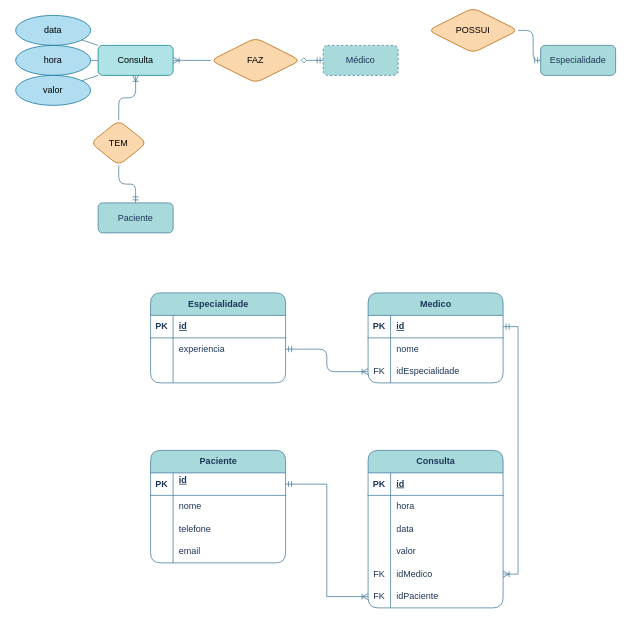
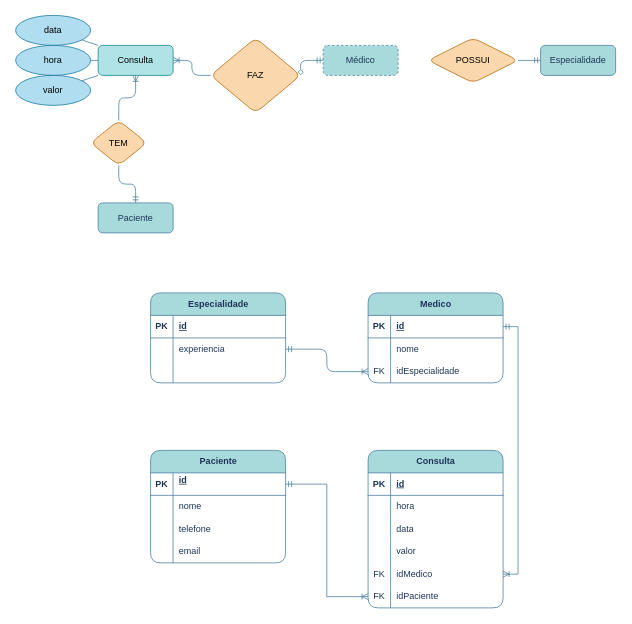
node "POSSUI": moved (473, 30) -> (473, 60)
node "FAZ": size 90x45 -> 90x75
